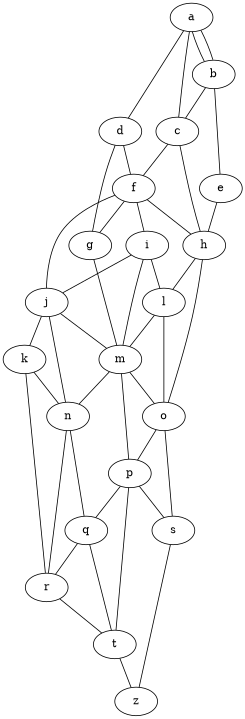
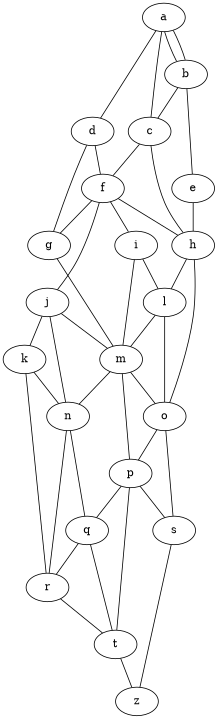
edge "i" -- "j": removed
